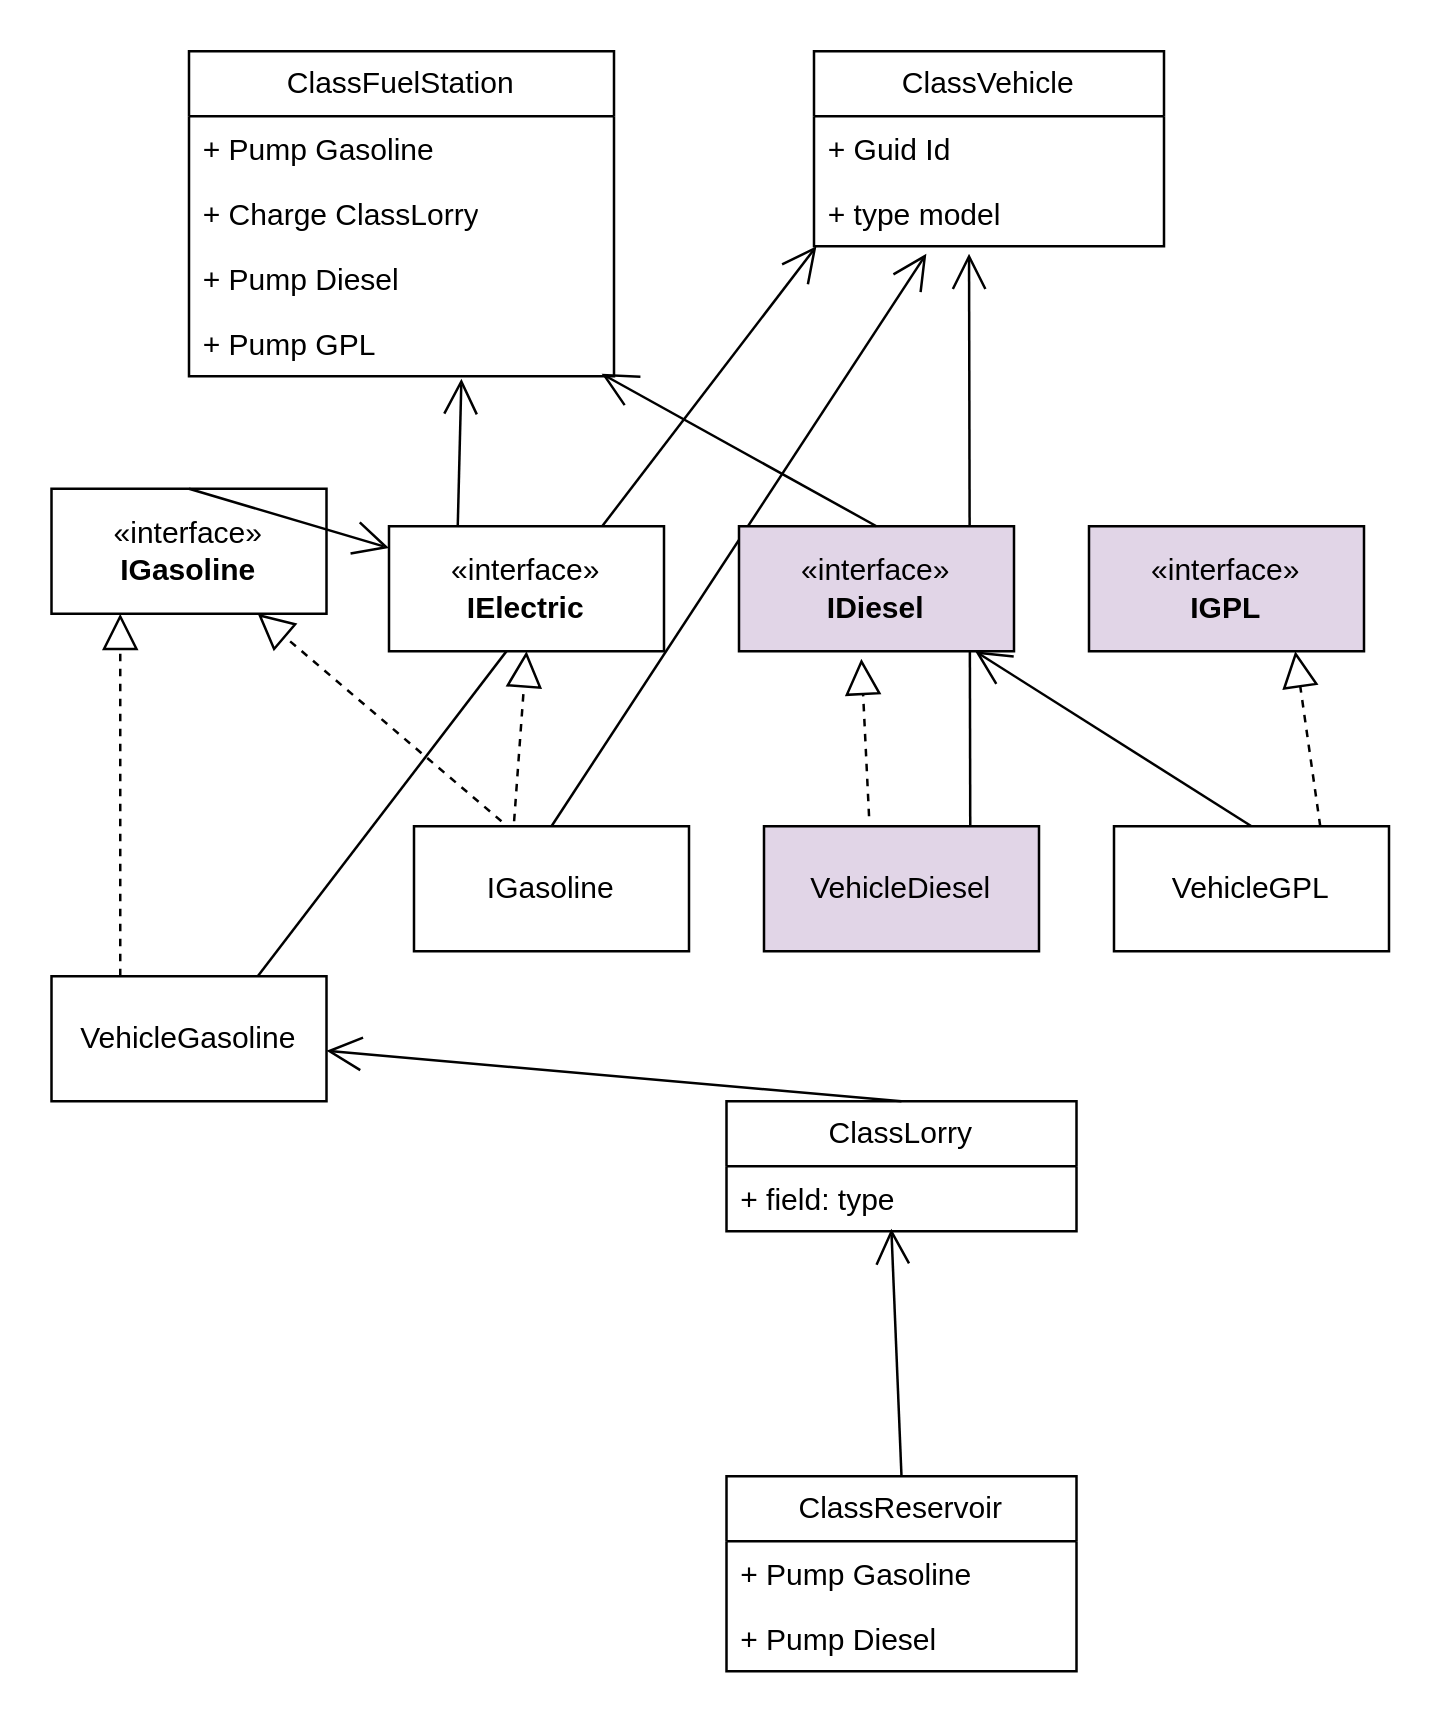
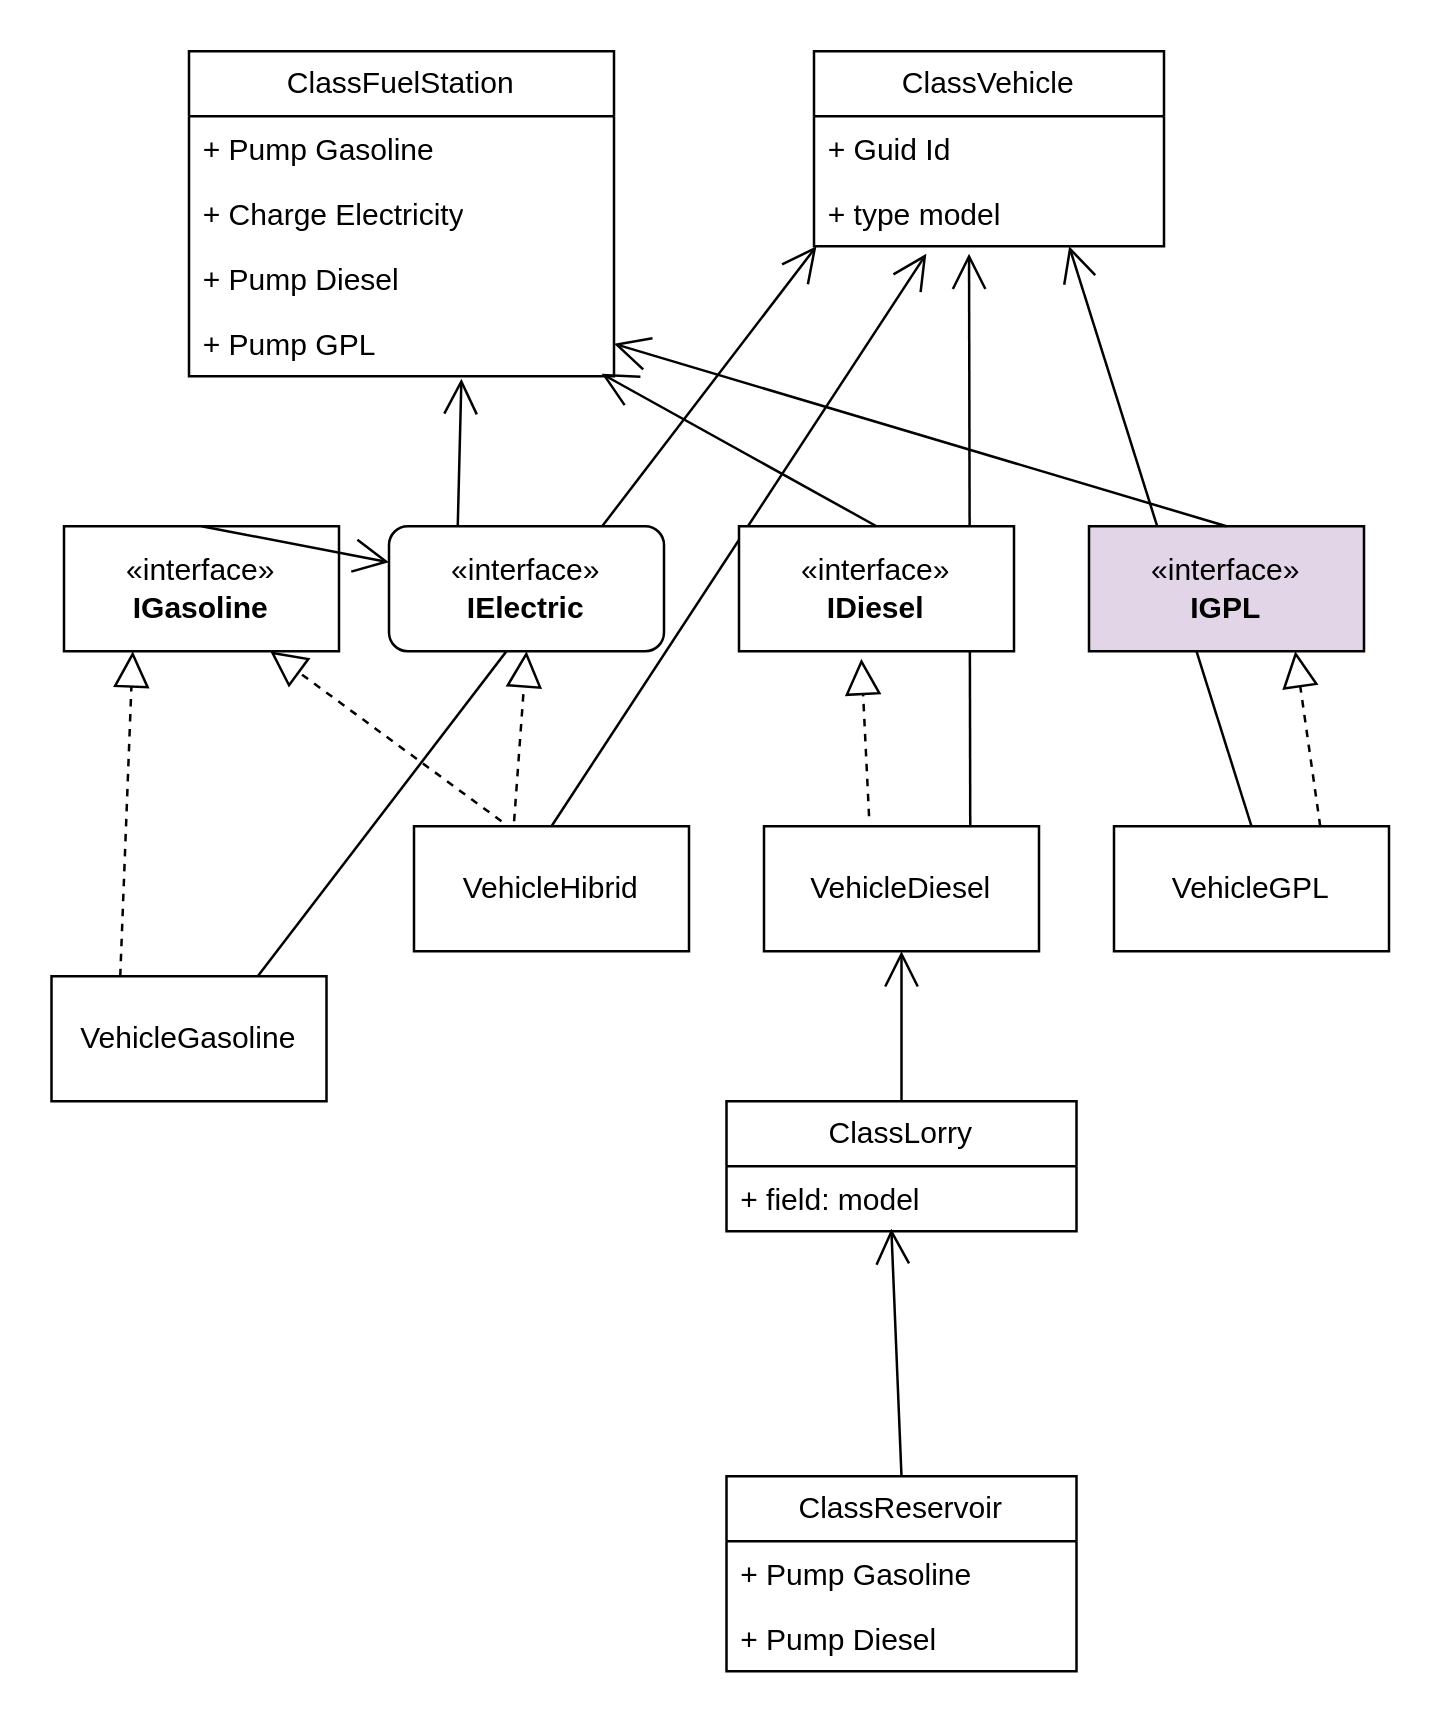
node "+ Charge ClassLorry": label "+ Charge ClassLorry" -> "+ Charge Electricity"
edge "«interface» IGPL" -> "+ Pump GPL": added
node "«interface» IGasoline": moved (189, 551) -> (201, 589)
node "«interface» IElectric": shape rectangle -> rounded rectangle
node "«interface» IDiesel": fillcolor #e1d5e7 -> #ffffff
edge "VehicleGPL" -> "«interface» IDiesel": now "VehicleGPL" -> "+ type model"
node "IGasoline": label "IGasoline" -> "VehicleHibrid"
node "VehicleDiesel": fillcolor #e1d5e7 -> #ffffff
edge "ClassLorry" -> "VehicleGasoline": now "ClassLorry" -> "VehicleDiesel"
node "+ field: type": label "+ field: type" -> "+ field: model"
